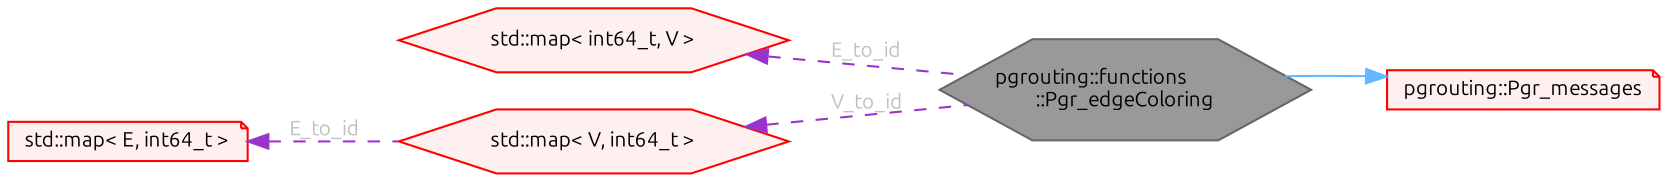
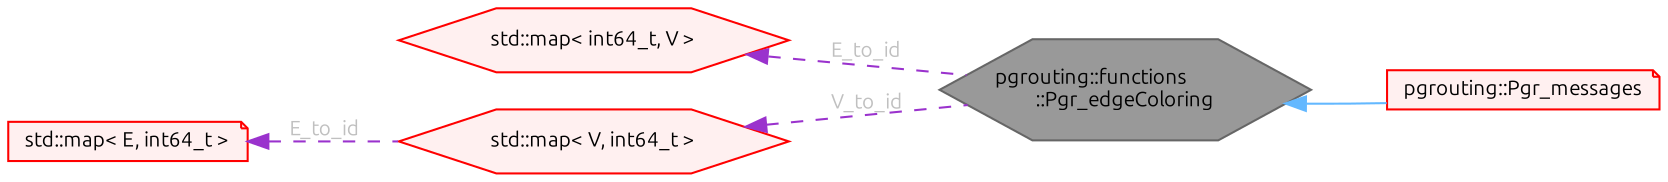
edge "pgrouting::functions ::Pgr_edgeColoring" -> "pgrouting::Pgr_messages": reversed
